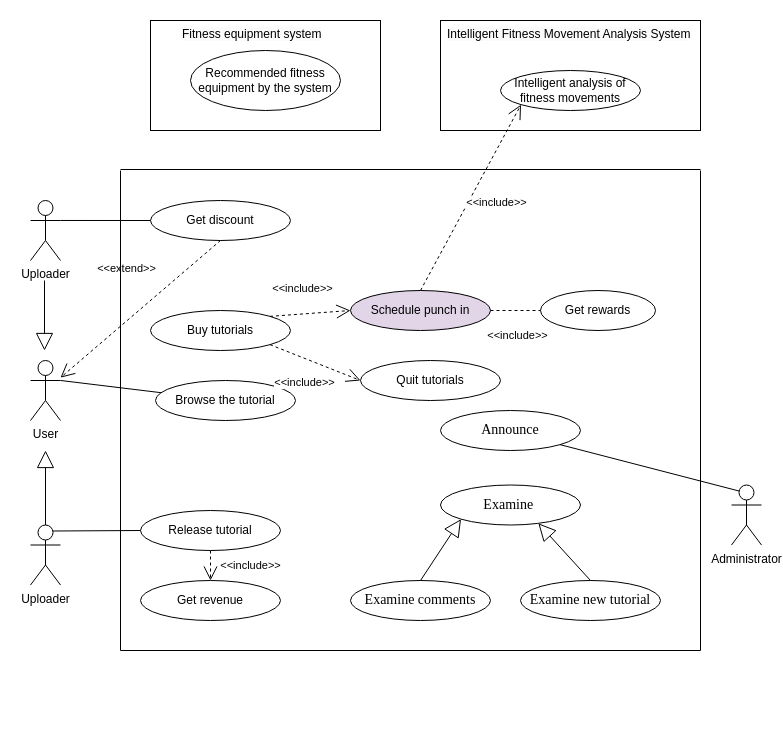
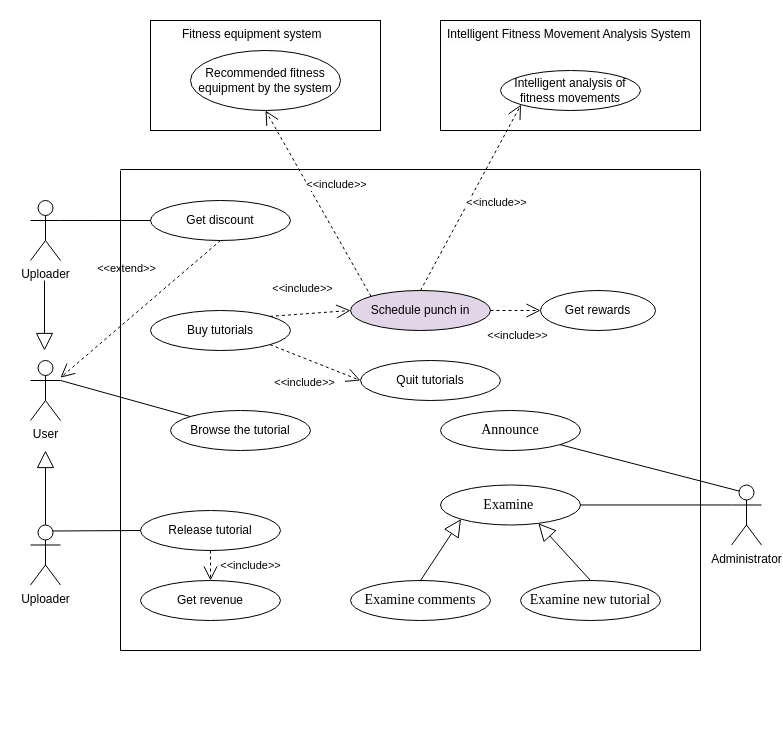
edge "Schedule punch in" -> "Recommended fitness equipment by the system": added, label "<<include>>"
edge "Schedule punch in" -- "Get rewards": arrowhead none -> open
node "Browse the tutorial": moved (226, 401) -> (241, 431)
edge "Examine" -- "Administrator": added
